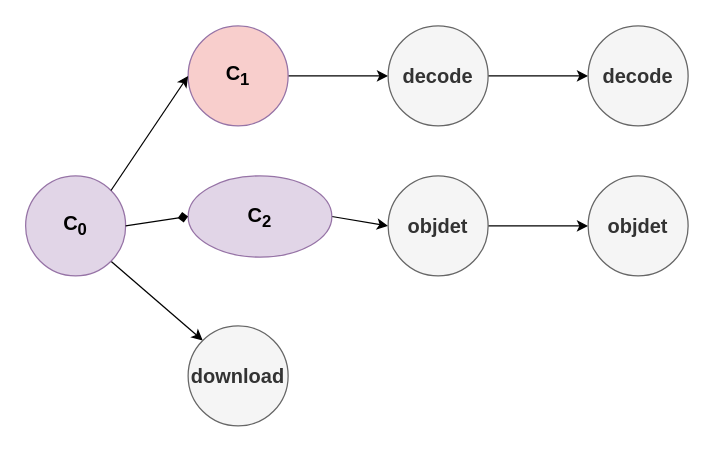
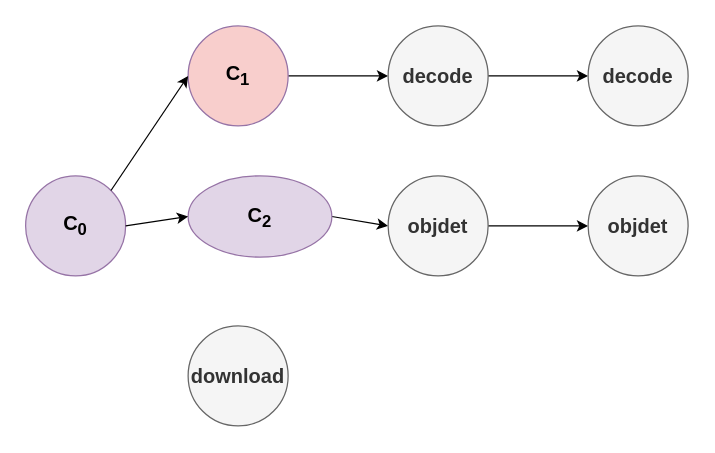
edge "C0" -> "C2": arrowhead diamond -> classic
edge "C0" -> "download": removed
